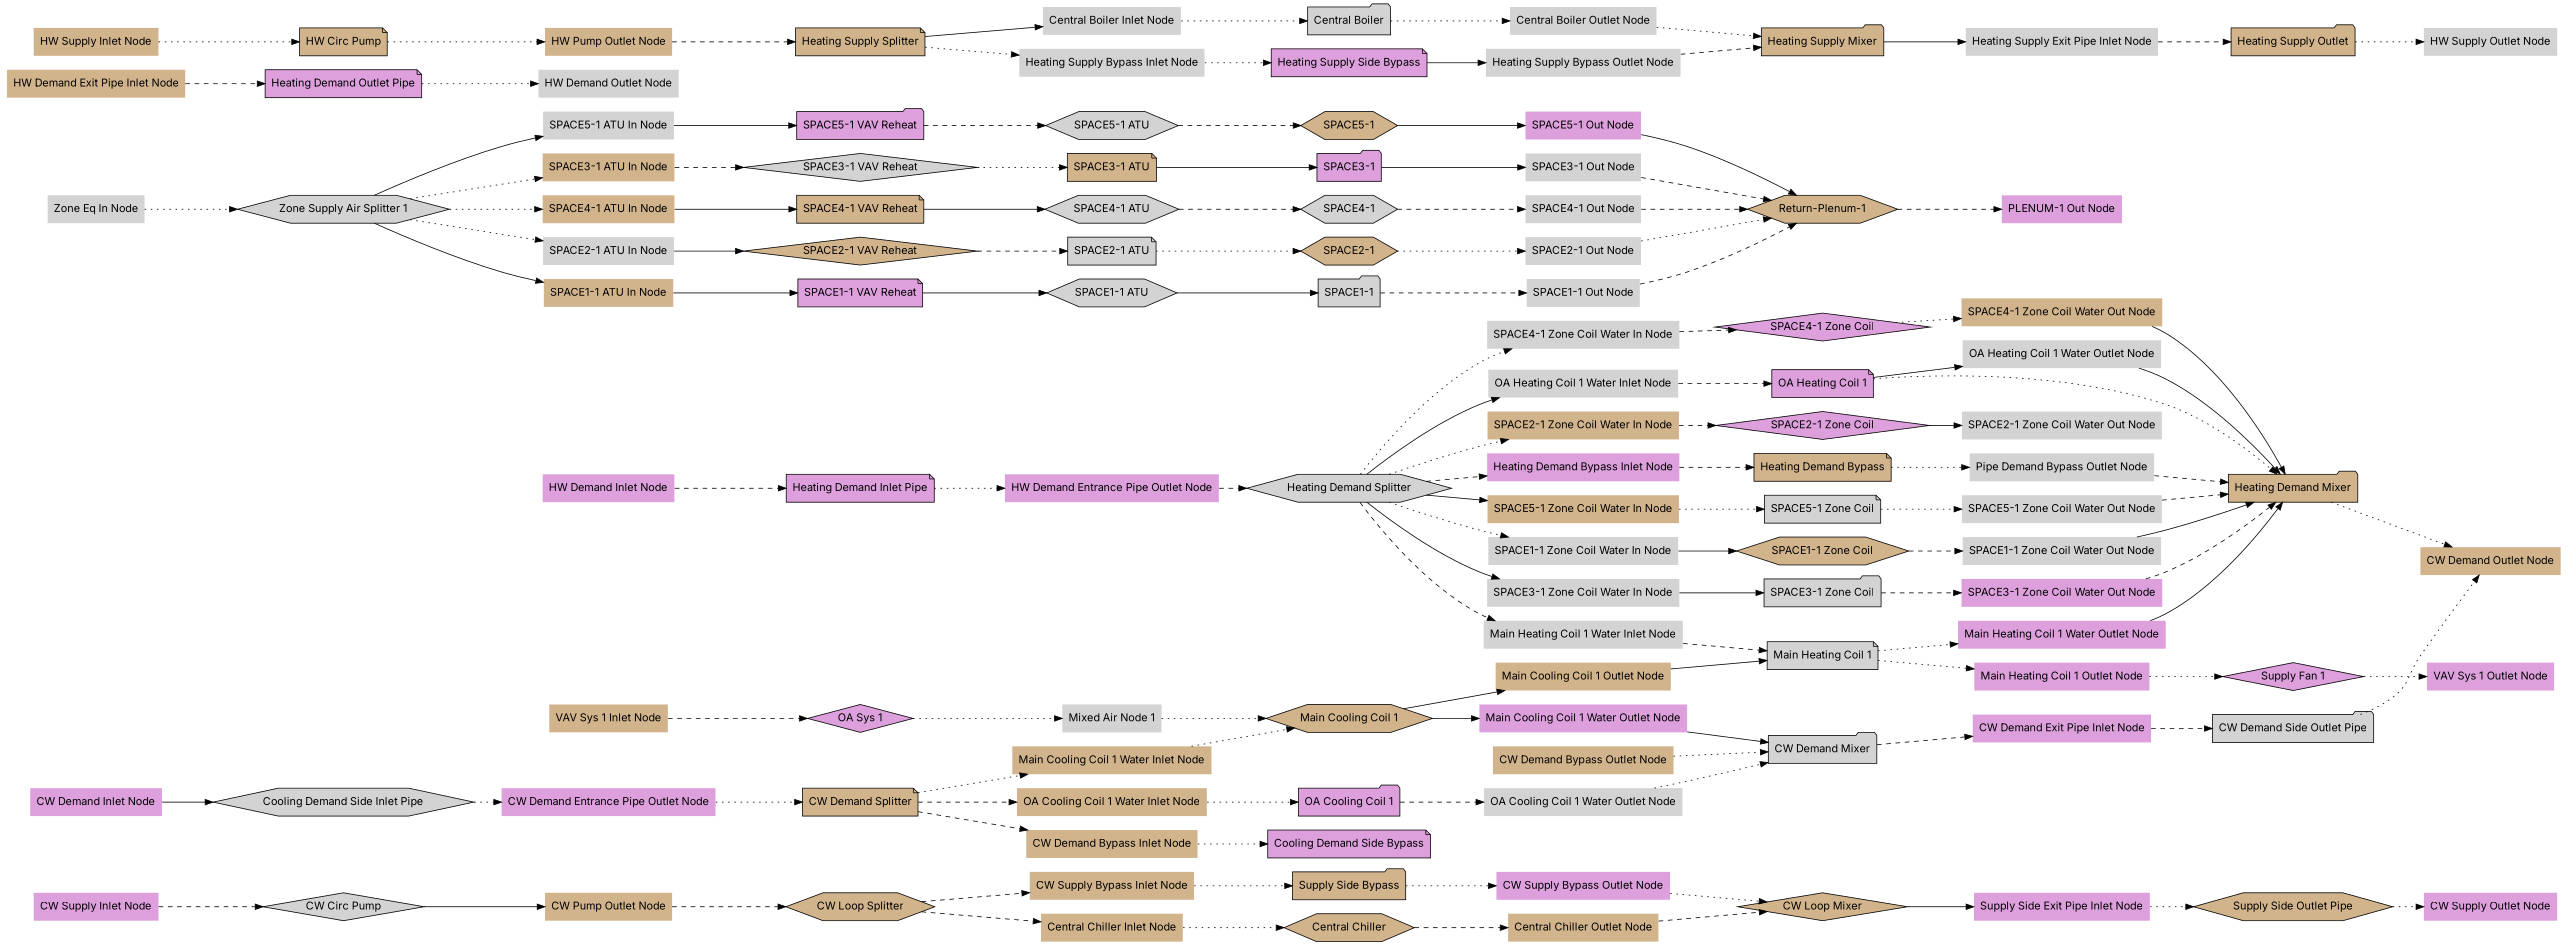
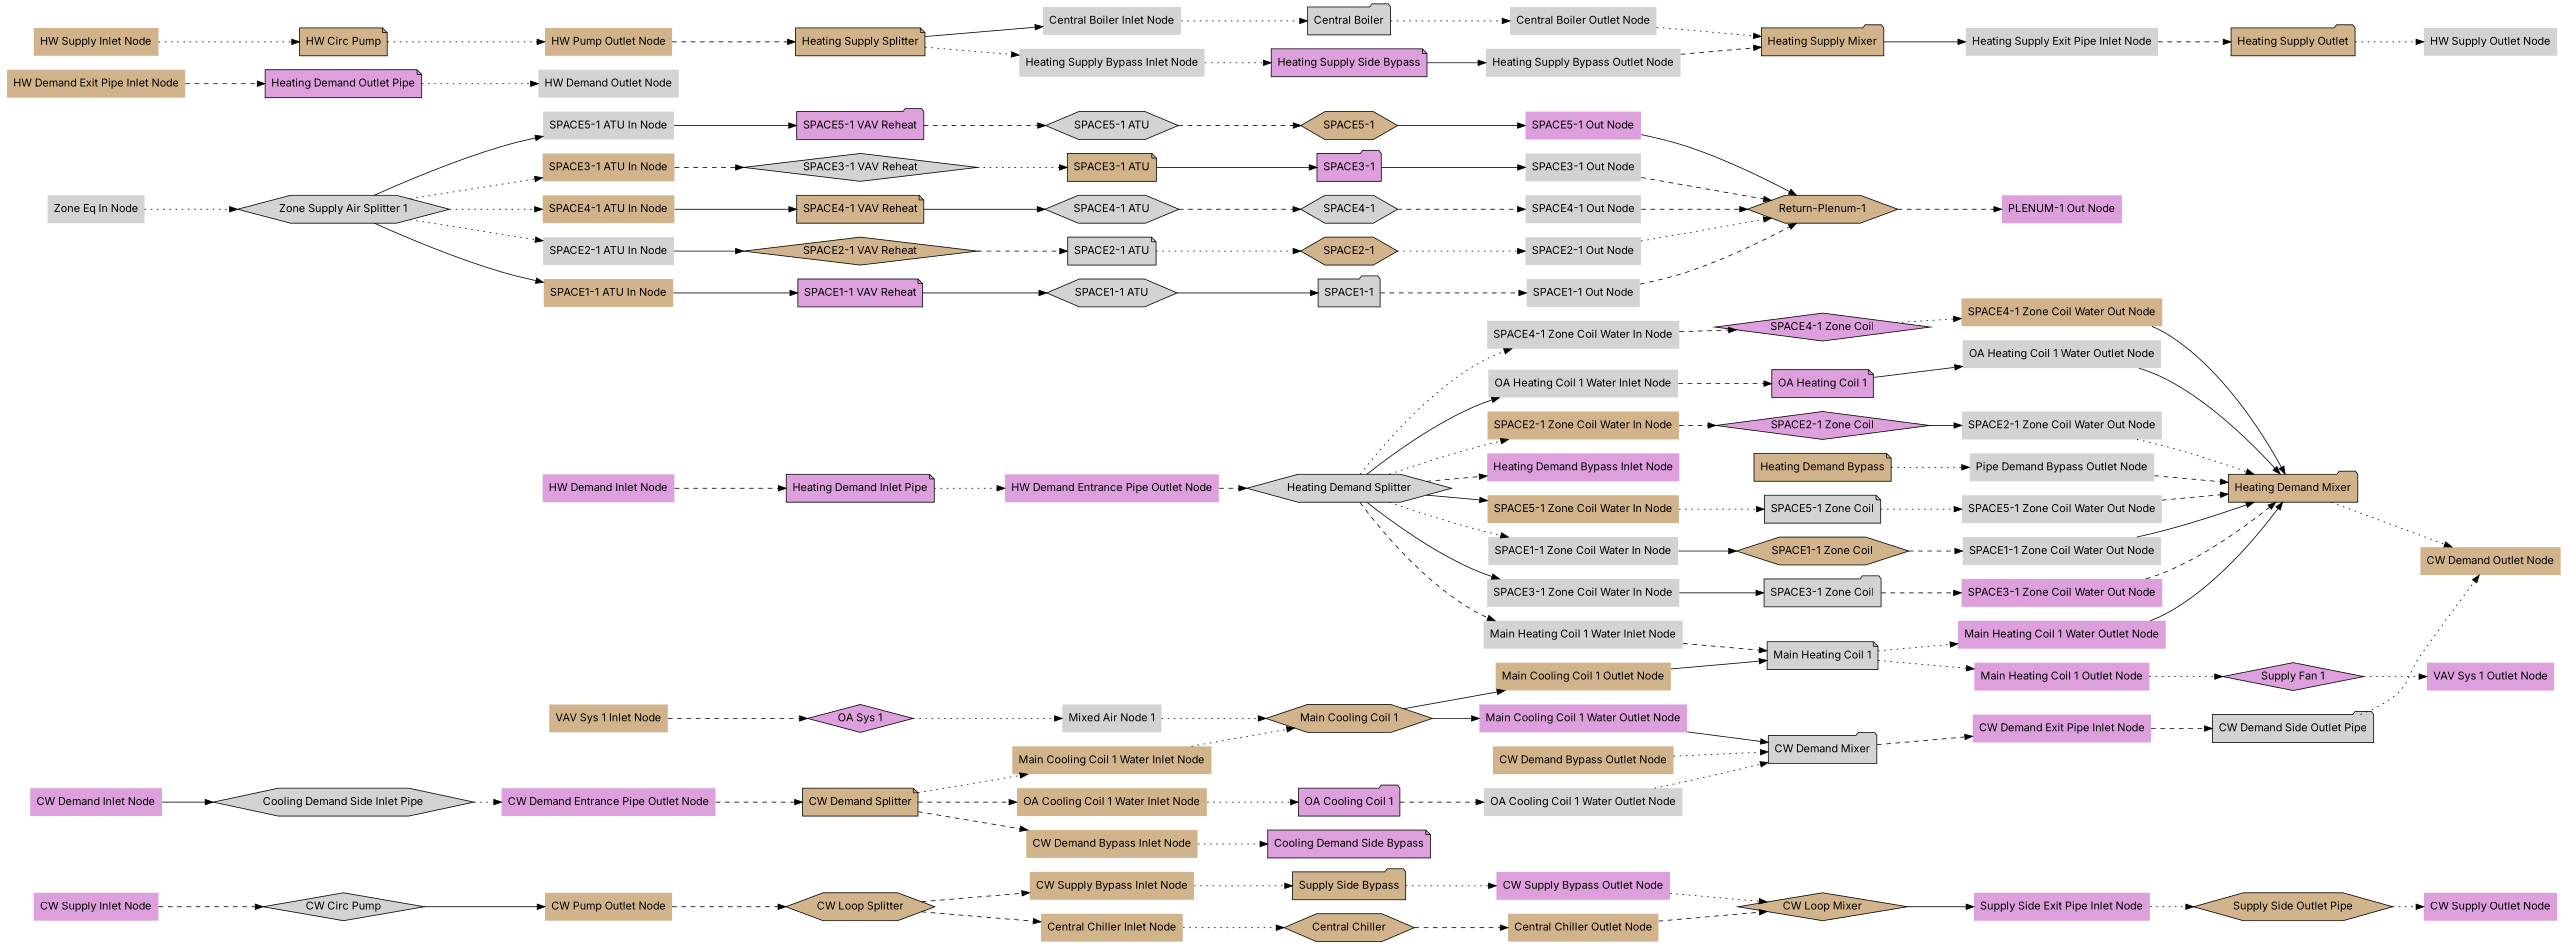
edge "OA Heating Coil 1" -> "Heating Demand Mixer": now "SPACE2-1 Zone Coil Water Out Node" -> "Heating Demand Mixer"
edge "Heating Demand Bypass Inlet Node" -> "Heating Demand Bypass": removed
edge "CW Demand Entrance Pipe Outlet Node" -> "CW Demand Splitter": style dotted -> dashed
